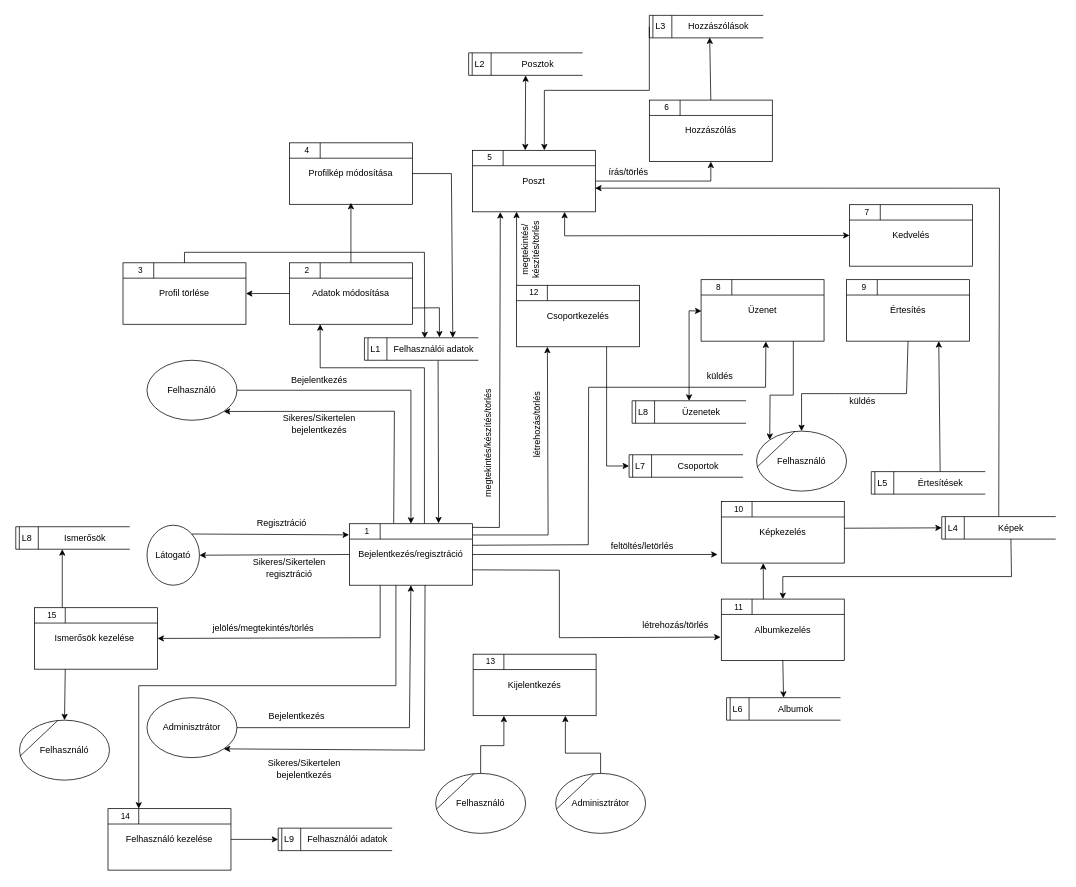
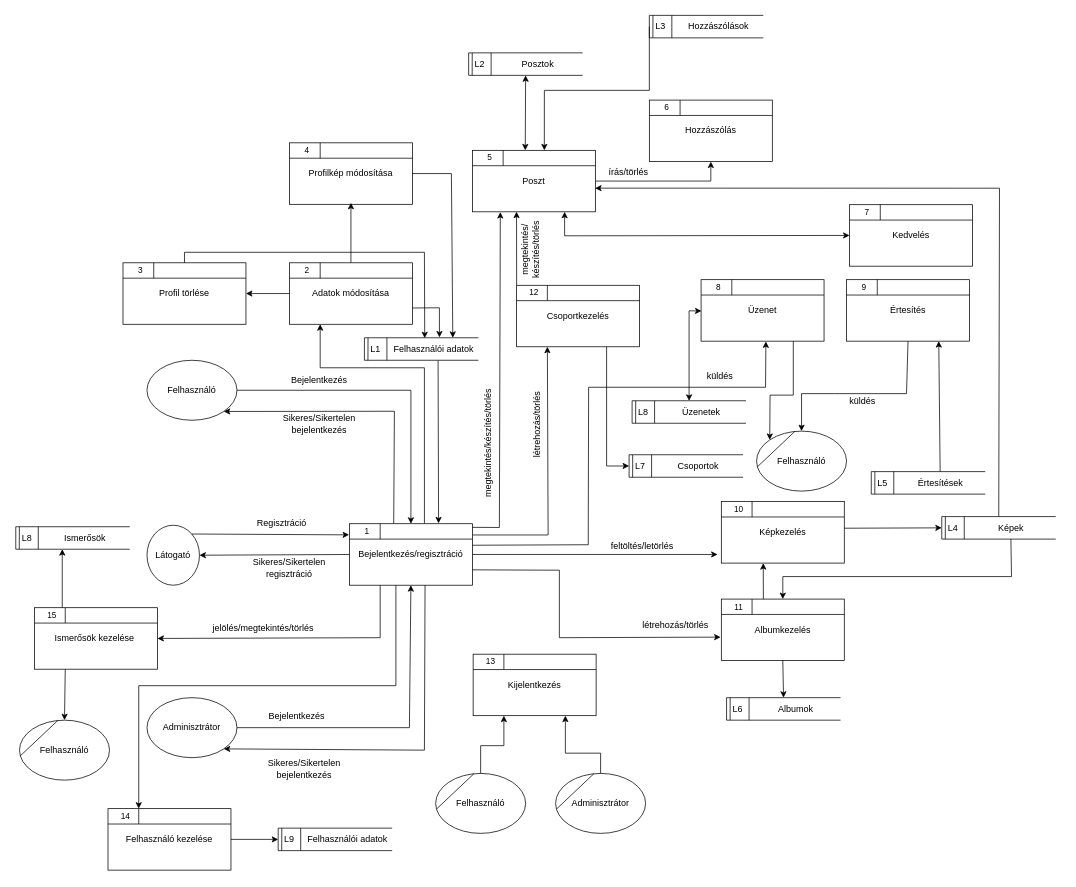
edge "Hozzászólás" -> "Hozzászólások": removed
